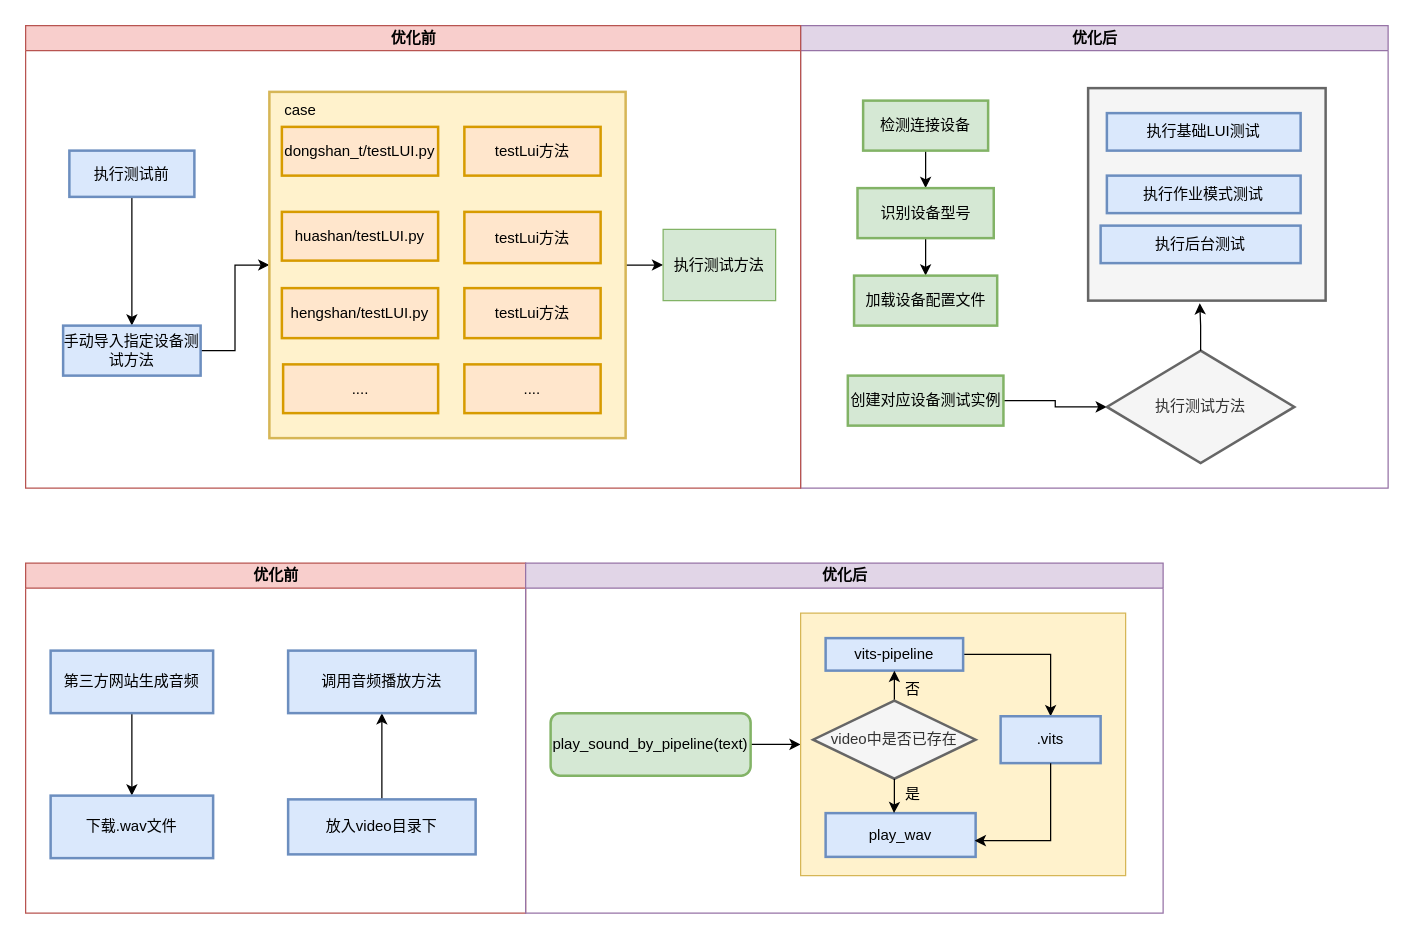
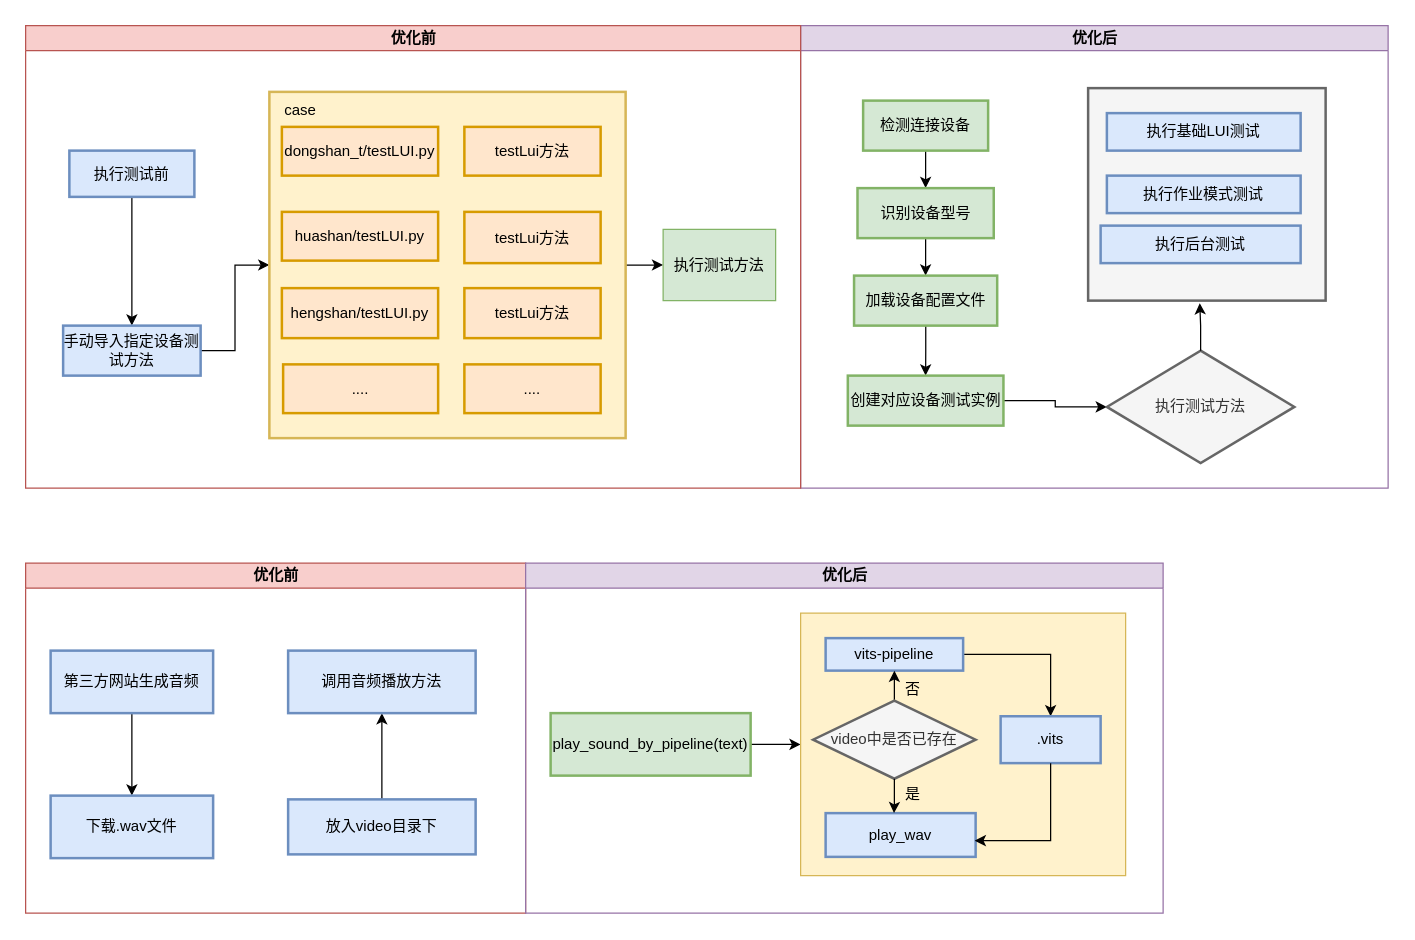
edge "加载设备配置文件" -> "创建对应设备测试实例": added
node "play_sound_by_pipeline(text)": shape rounded rectangle -> rectangle
